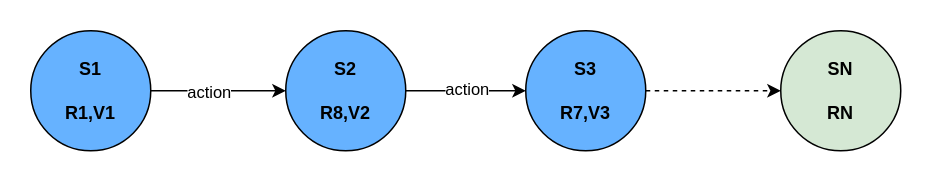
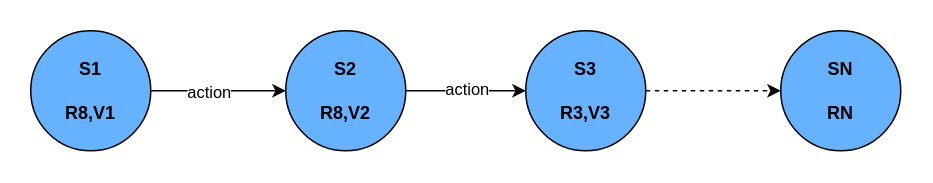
node "S1 R1,V1": label "S1 R1,V1" -> "S1 R8,V1"
node "S3 R7,V3": label "S3 R7,V3" -> "S3 R3,V3"
node "SN RN": fillcolor #d5e8d4 -> #66b2ff
